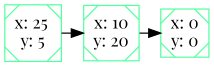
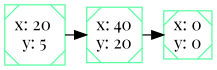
node "x: 25 y: 5": label "x: 25 y: 5" -> "x: 20 y: 5"
node "x: 10 y: 20": label "x: 10 y: 20" -> "x: 40 y: 20"
